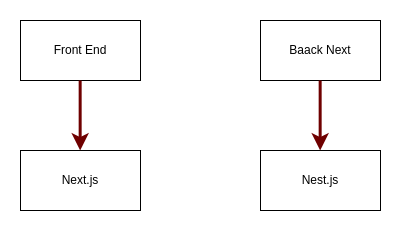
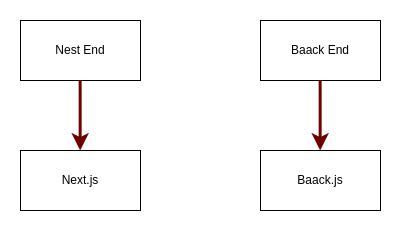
node "Front End": label "Front End" -> "Nest End"
node "Baack Next": label "Baack Next" -> "Baack End"
node "Nest.js": label "Nest.js" -> "Baack.js"
